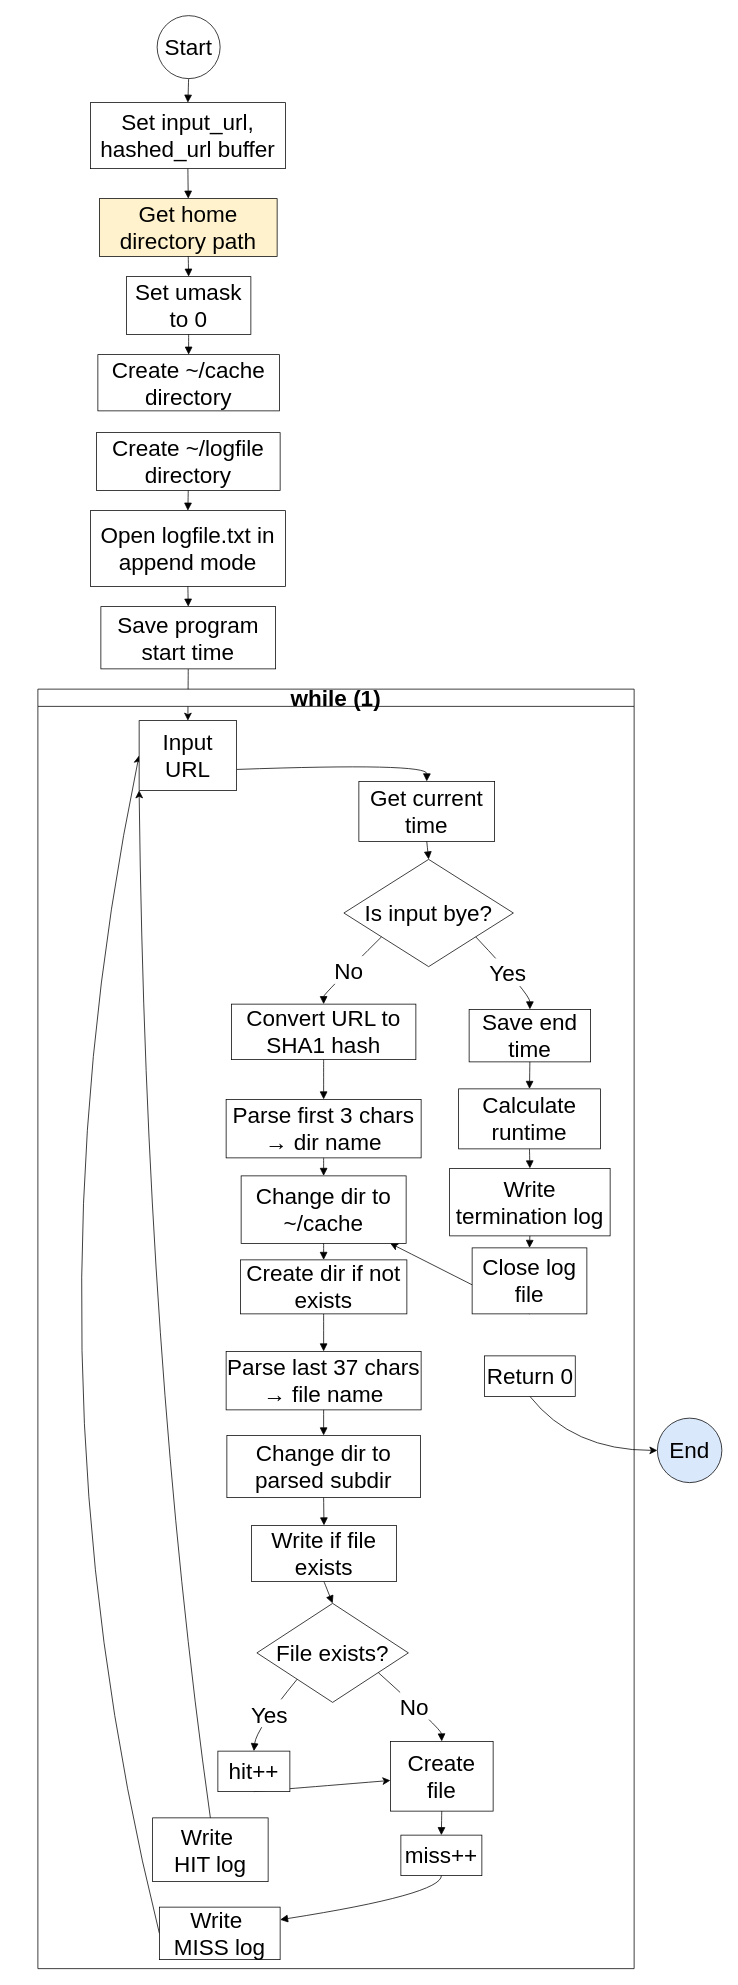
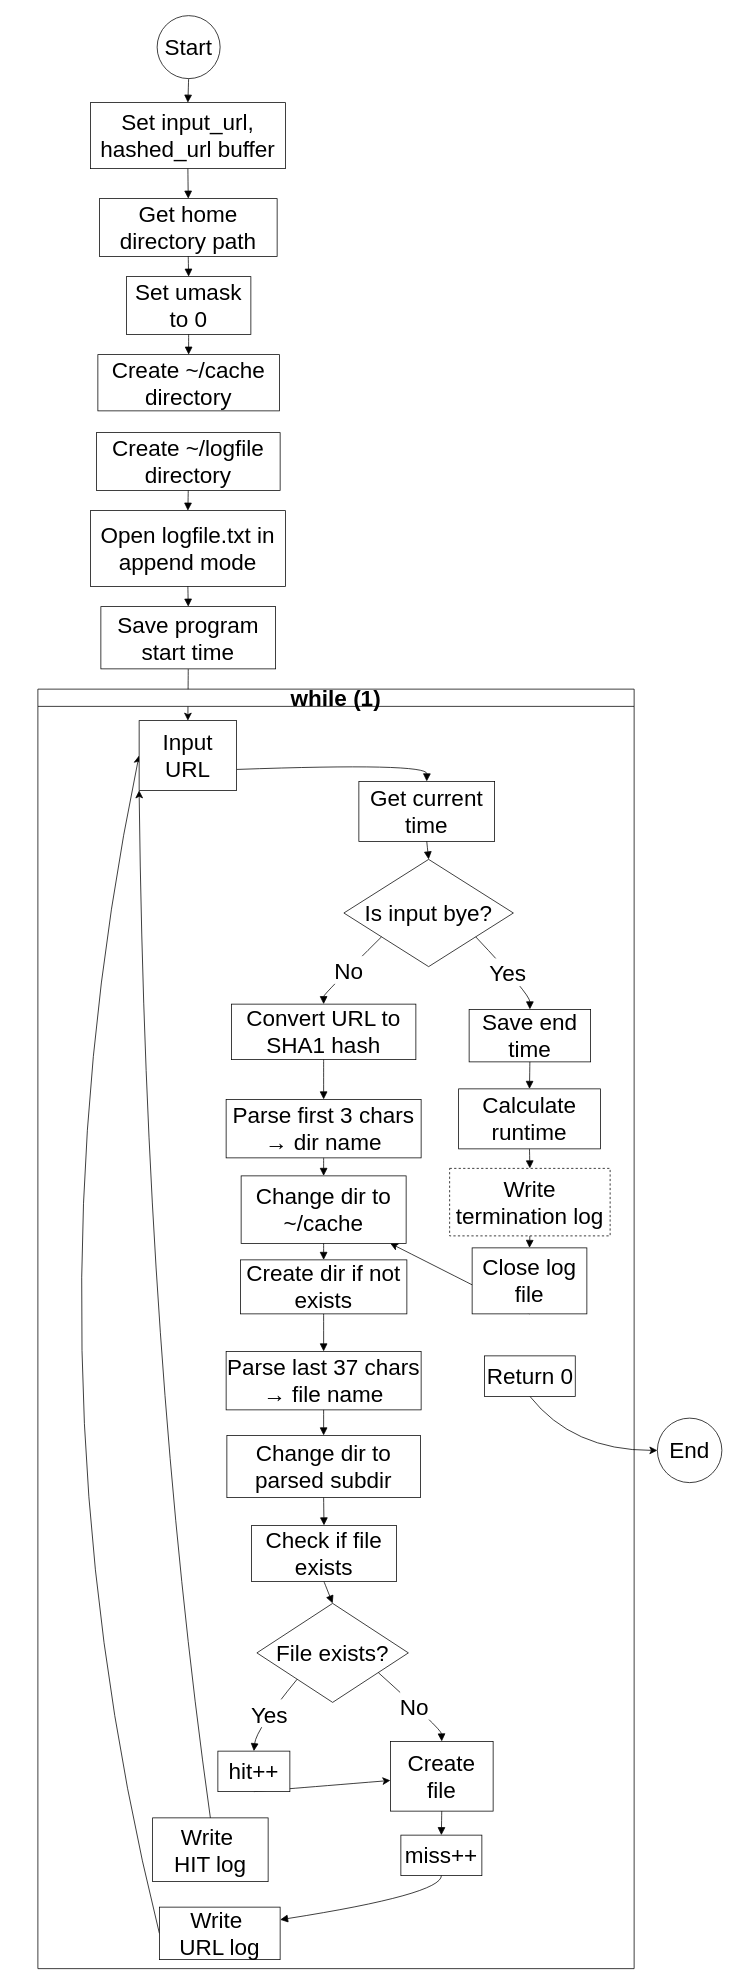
node "Get home directory path": fillcolor #fff2cc -> #ffffff
node "Write termination log": style solid -> dashed
node "End": fillcolor #dae8fc -> #ffffff
node "Write if file exists": label "Write if file exists" -> "Check if file exists"
node "Write MISS log": label "Write MISS log" -> "Write URL log"
